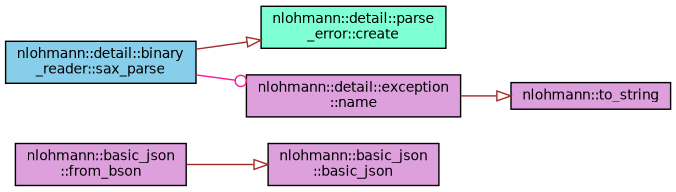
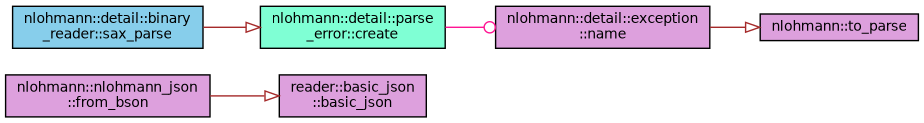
edge "nlohmann::detail::binary _reader::sax_parse" -> "nlohmann::detail::exception ::name": now "nlohmann::detail::parse _error::create" -> "nlohmann::detail::exception ::name"
node "nlohmann::to_string": label "nlohmann::to_string" -> "nlohmann::to_parse"
node "nlohmann::basic_json ::from_bson": label "nlohmann::basic_json ::from_bson" -> "nlohmann::nlohmann_json ::from_bson"
node "nlohmann::basic_json ::basic_json": label "nlohmann::basic_json ::basic_json" -> "reader::basic_json ::basic_json"
